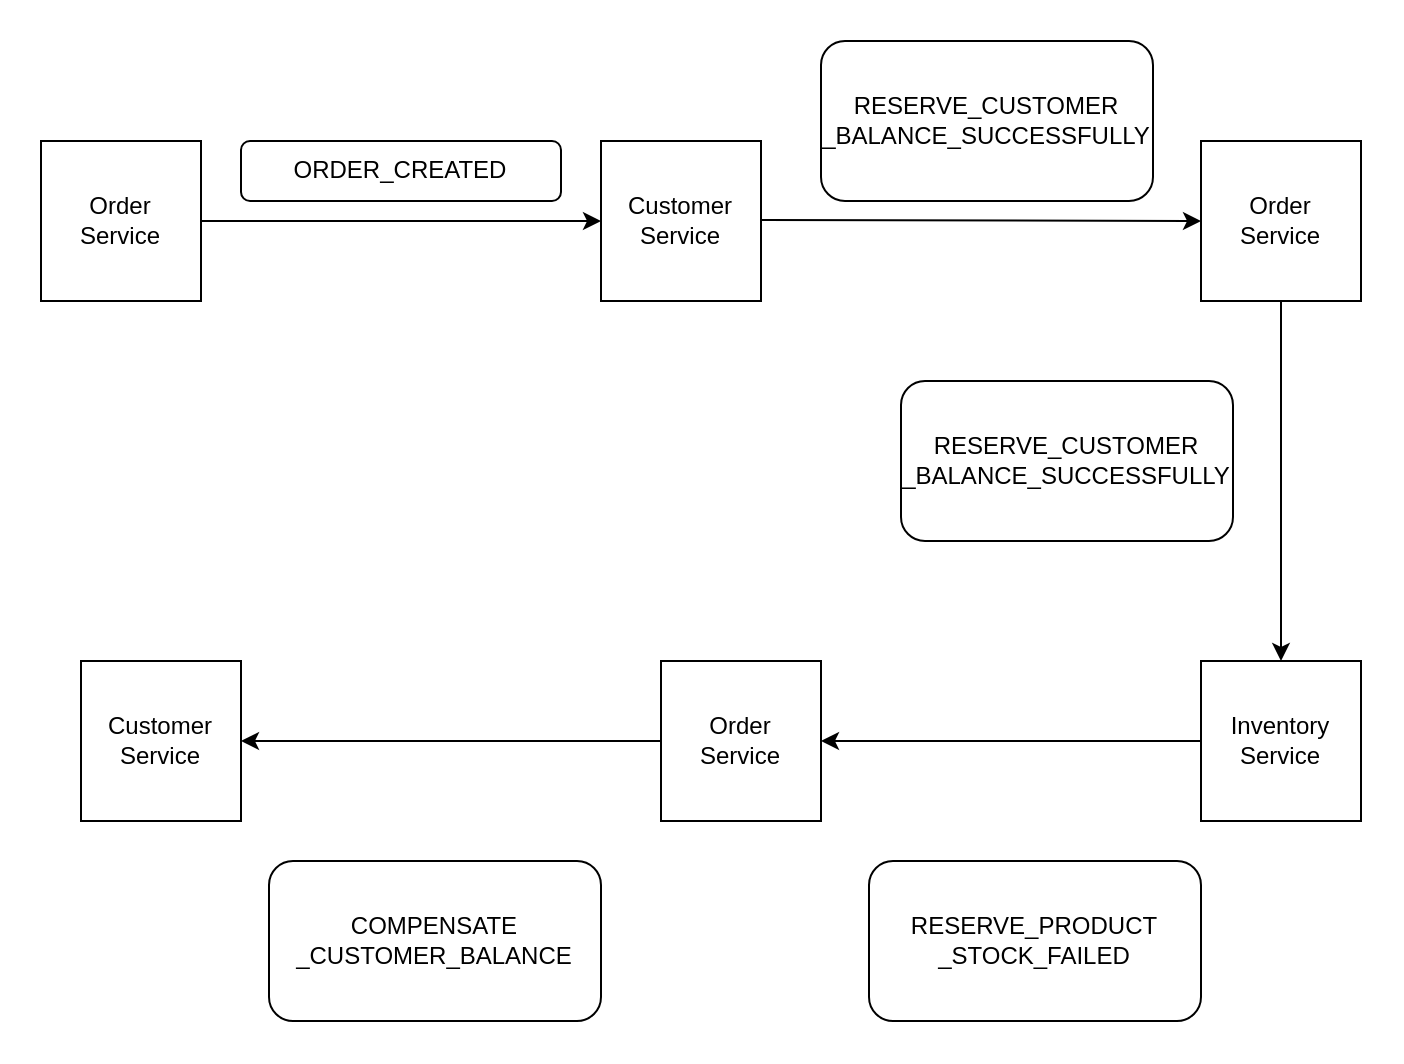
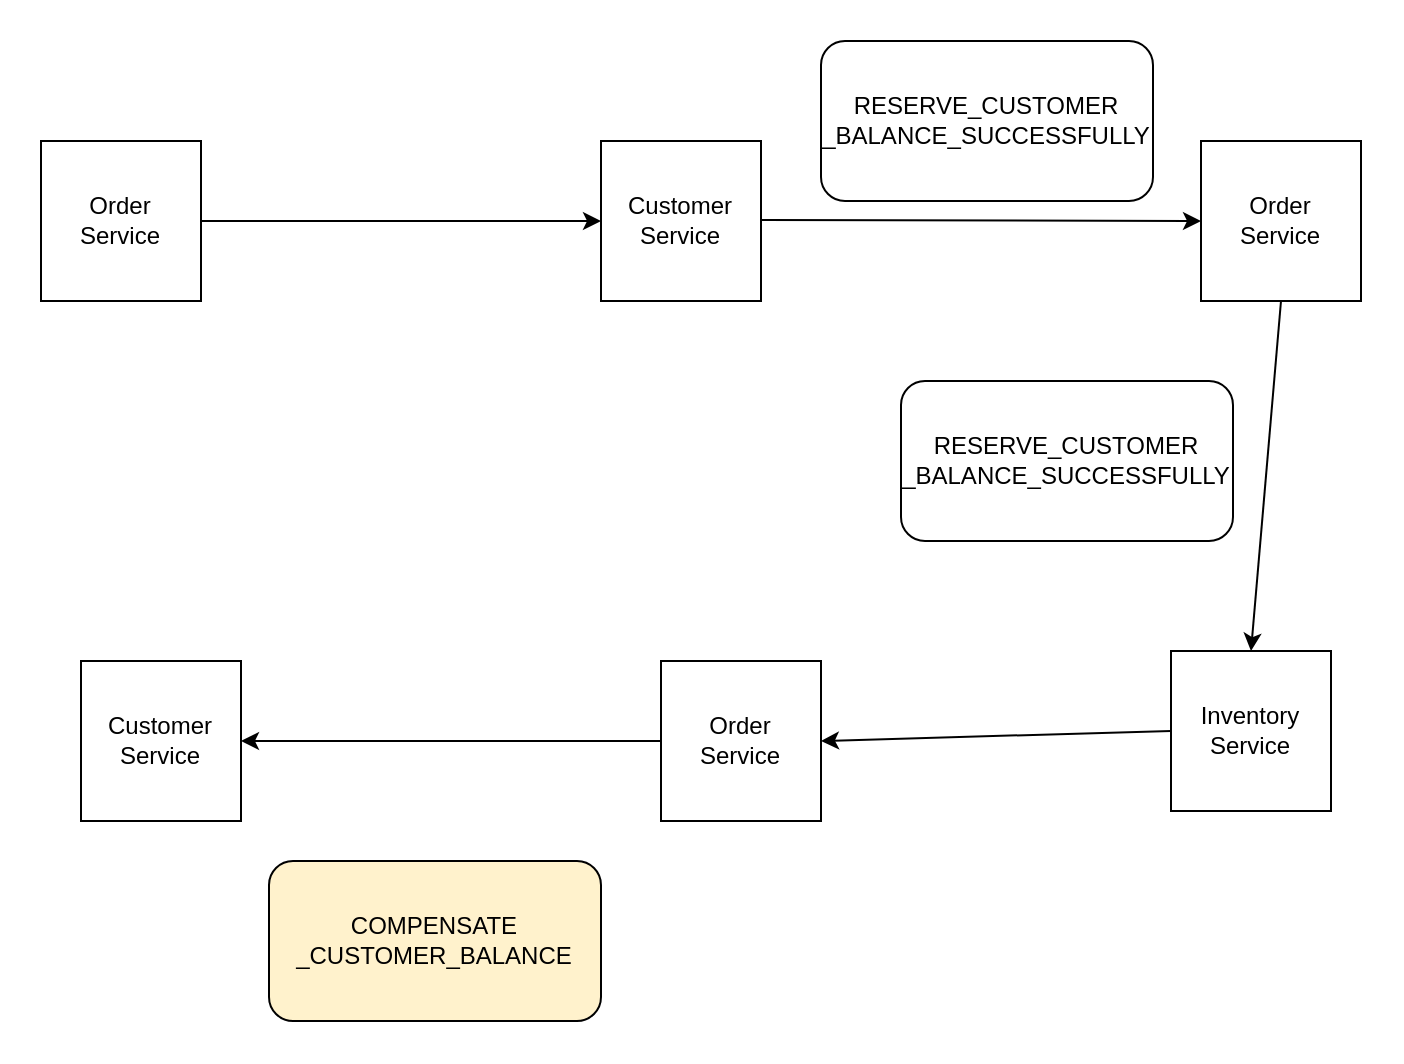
node "ORDER_CREATED": removed
node "Inventory Service": moved (1281, 741) -> (1251, 731)
node "COMPENSATE _CUSTOMER_BALANCE": fillcolor #ffffff -> #fff2cc
node "RESERVE_PRODUCT _STOCK_FAILED": removed
